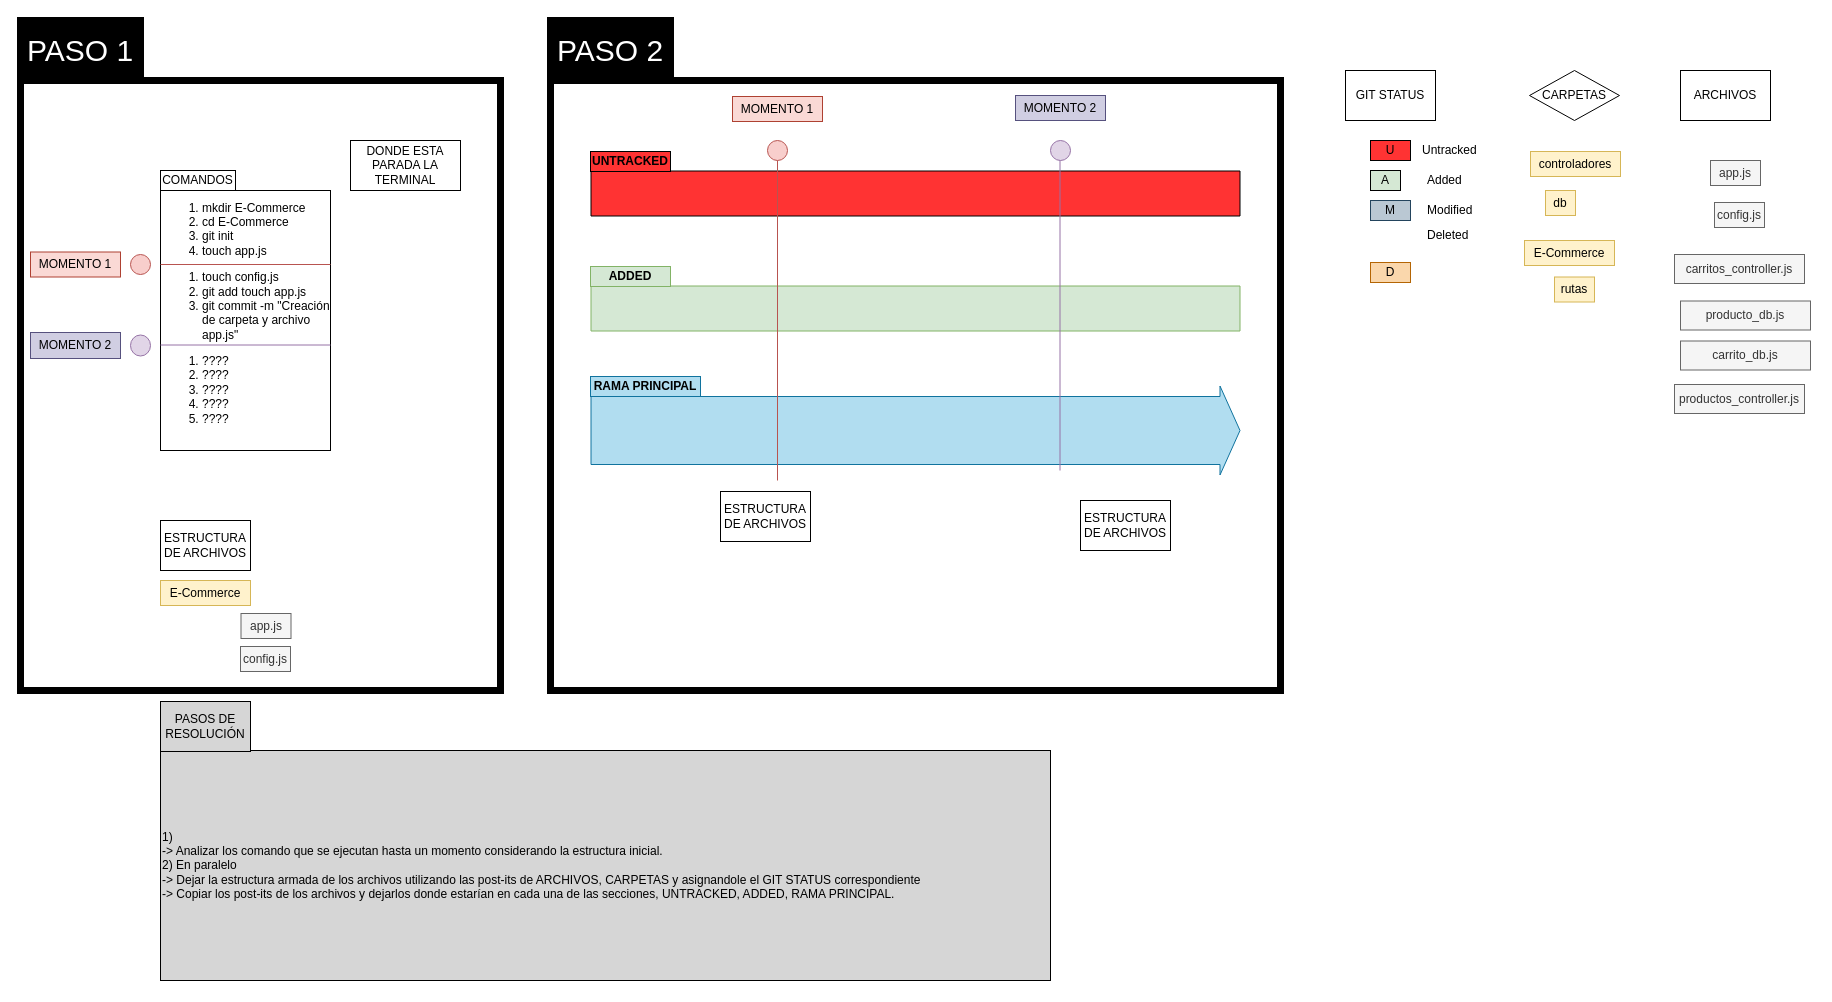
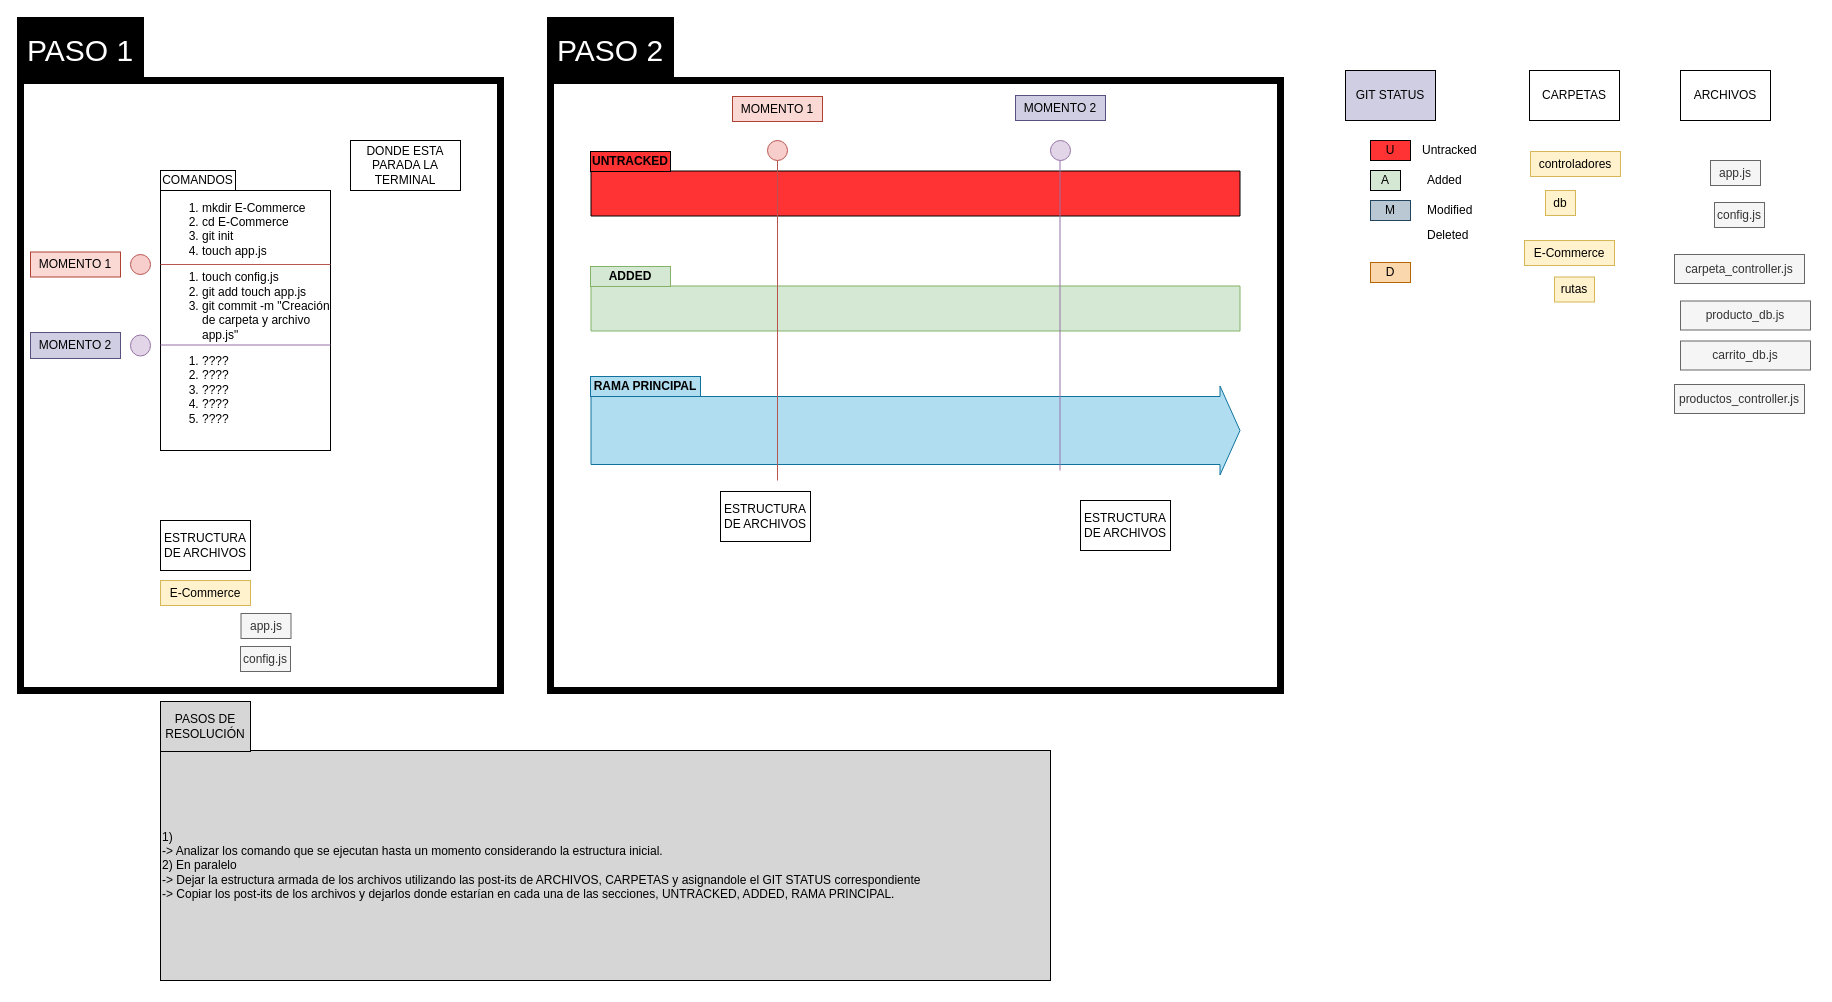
node "GIT STATUS": fillcolor #ffffff -> #d0cee2
node "CARPETAS": shape diamond -> rectangle
node "carritos_controller.js": label "carritos_controller.js" -> "carpeta_controller.js"
